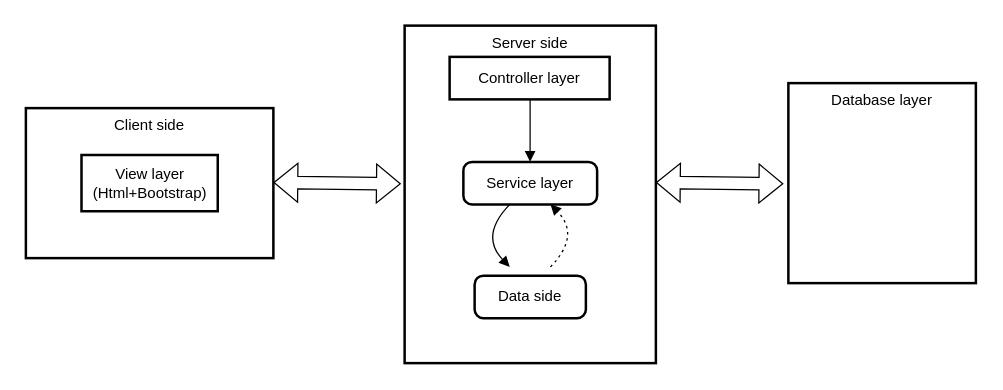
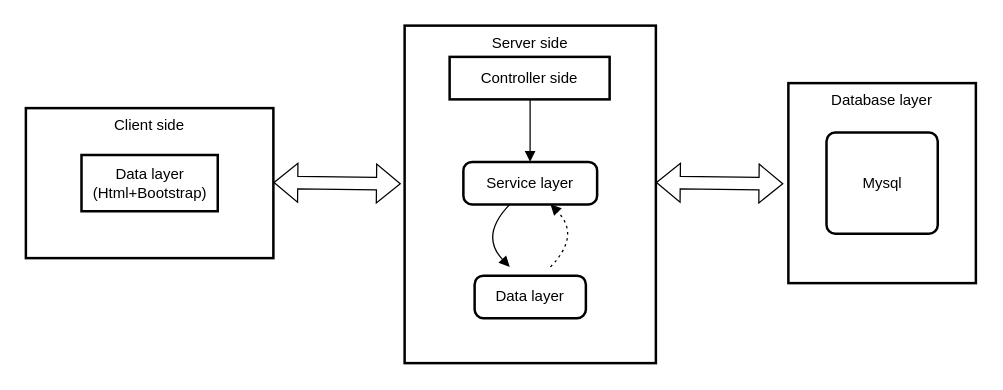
node "Controller layer": label "Controller layer" -> "Controller side"
node "View layer (Html+Bootstrap)": label "View layer (Html+Bootstrap)" -> "Data layer (Html+Bootstrap)"
node "Mysql": added
node "Data side": label "Data side" -> "Data layer"
